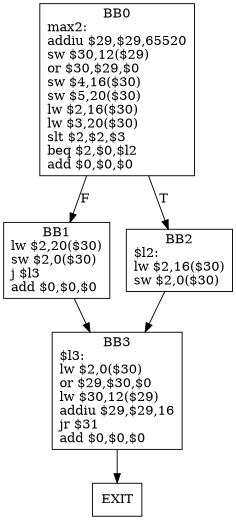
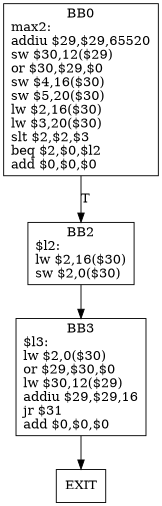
node "BB1 lw $2,20($30) sw $2,0($30) j $l3 add $0,$0,$0": removed
